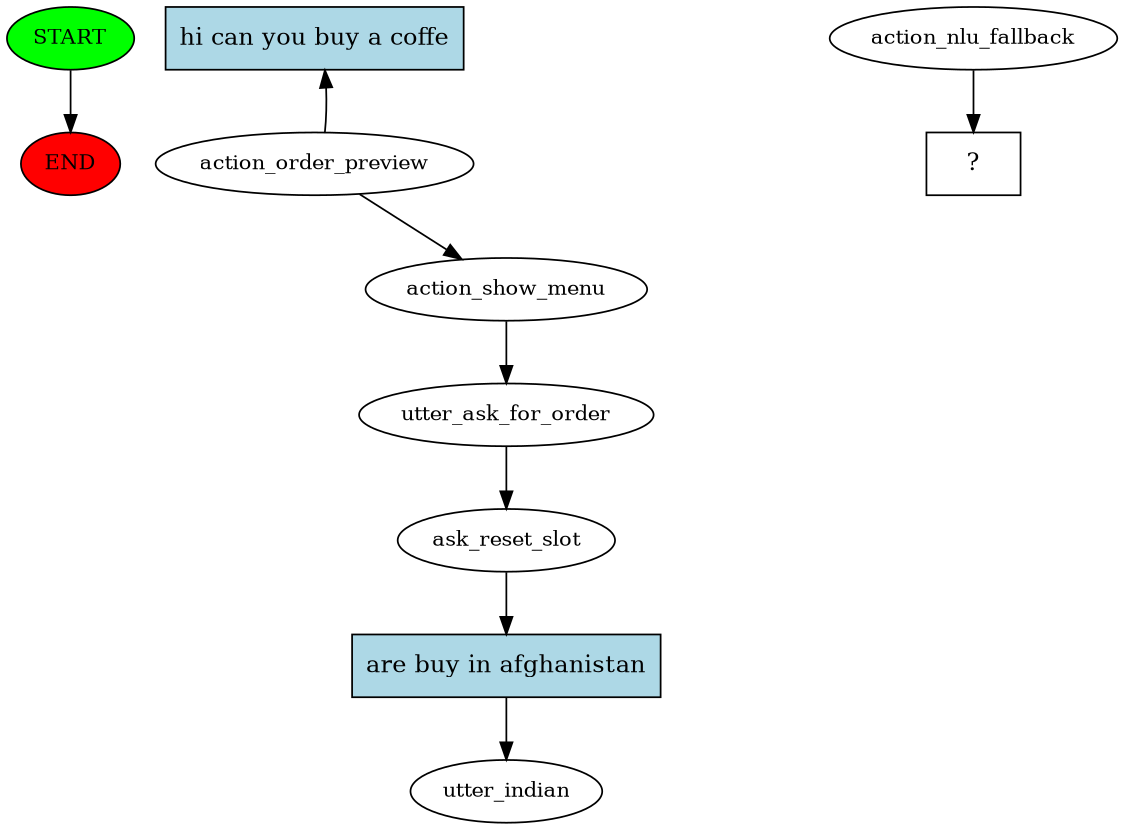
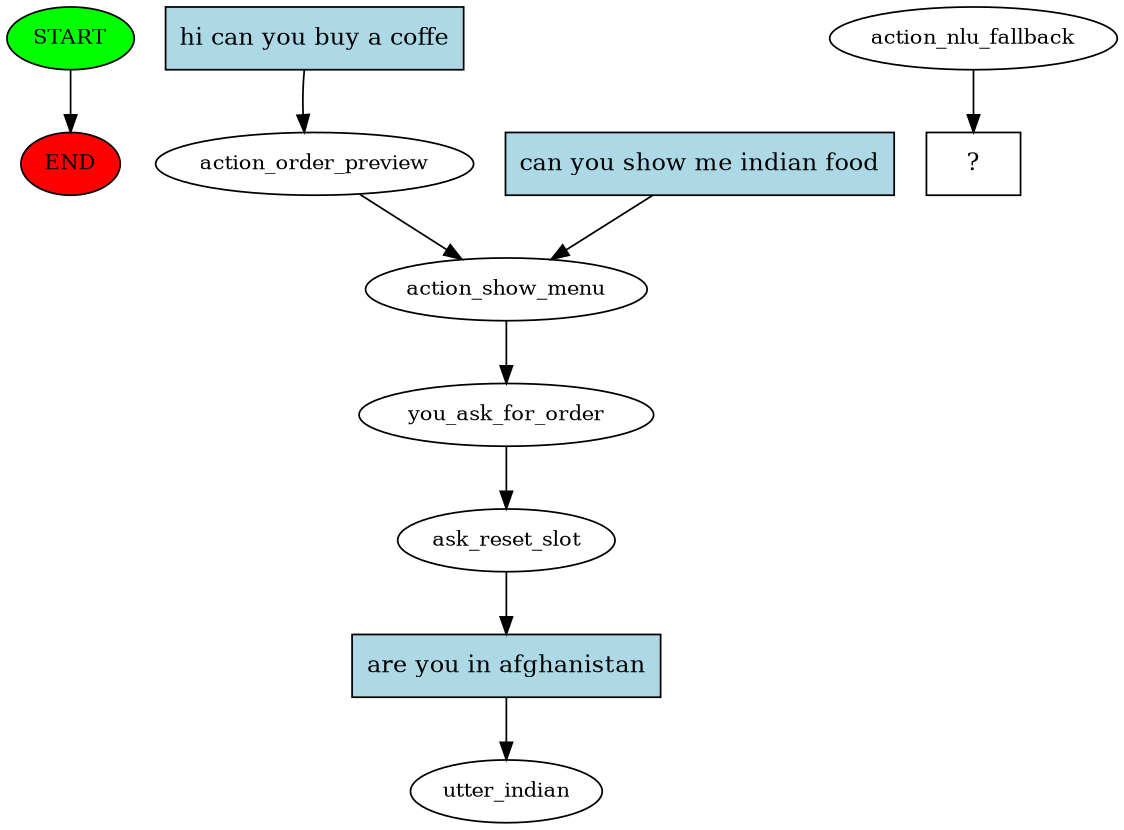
edge "action_order_preview" -> "hi can you buy a coffe": reversed
node "can you show me indian food": added
node "utter_ask_for_order": label "utter_ask_for_order" -> "you_ask_for_order"
node "are buy in afghanistan": label "are buy in afghanistan" -> "are you in afghanistan"
